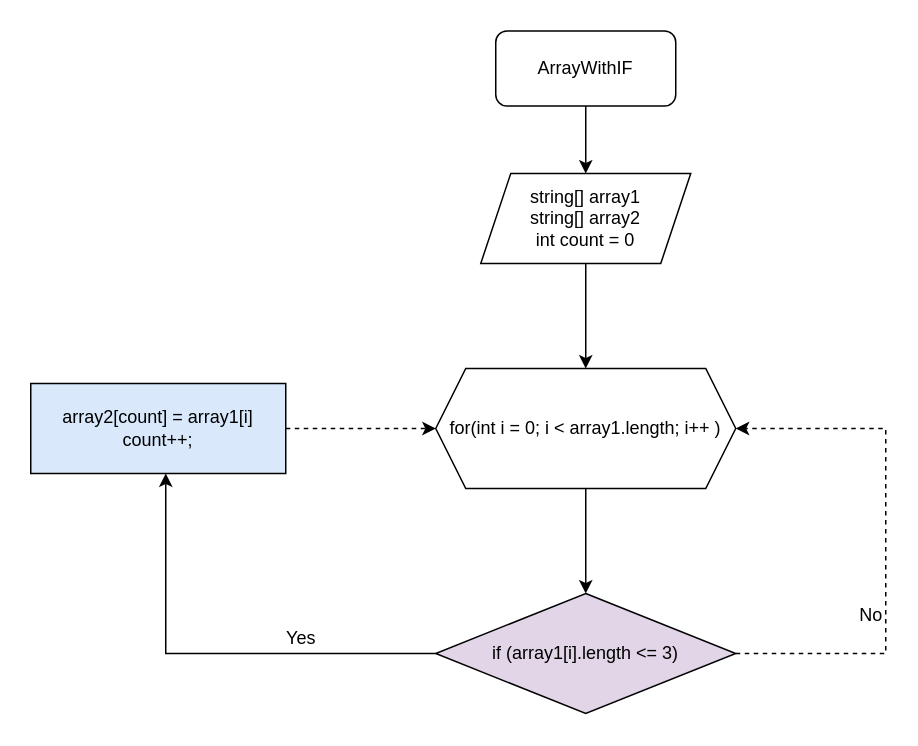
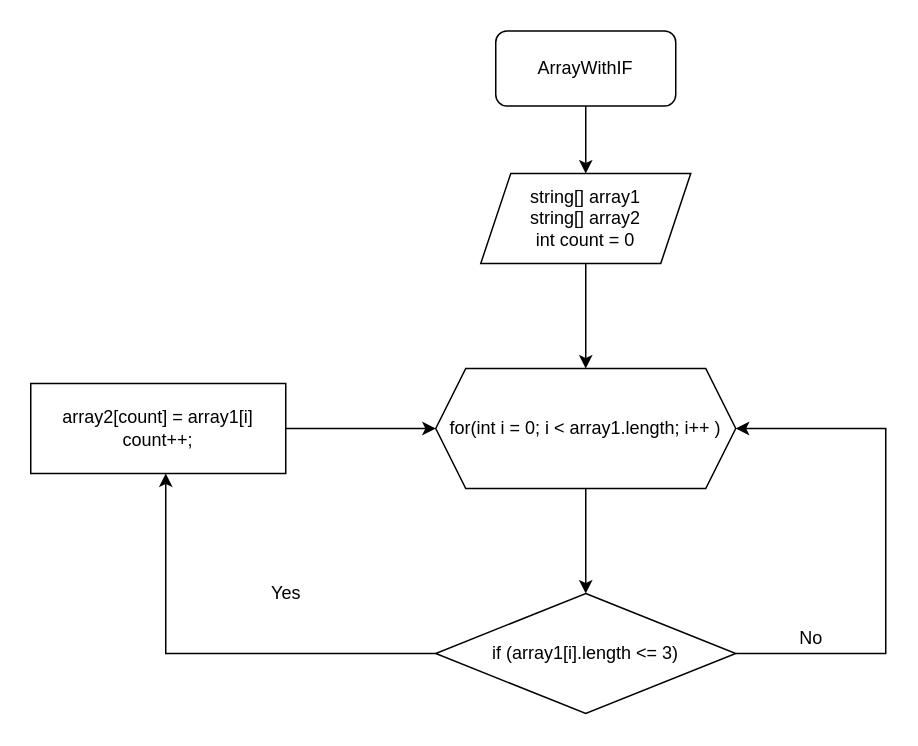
node "array2[count] = array1[i] count++;": fillcolor #dae8fc -> #ffffff
edge "array2[count] = array1[i] count++;" -> "for(int i = 0; i < array1.length; i++ )": style dashed -> solid
edge "if (array1[i].length <= 3)" -> "for(int i = 0; i < array1.length; i++ )": style dashed -> solid
node "No": moved (871, 616) -> (811, 638)
node "Yes": moved (301, 638) -> (286, 593)
node "if (array1[i].length <= 3)": fillcolor #e1d5e7 -> #ffffff
